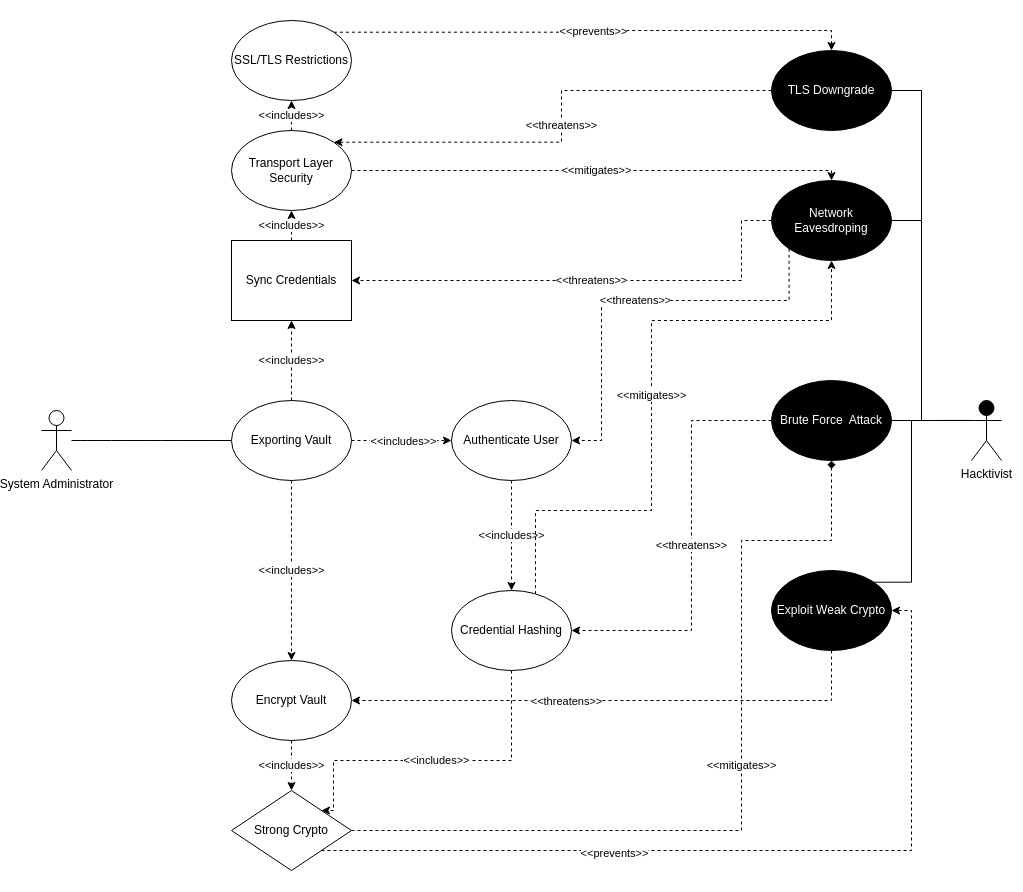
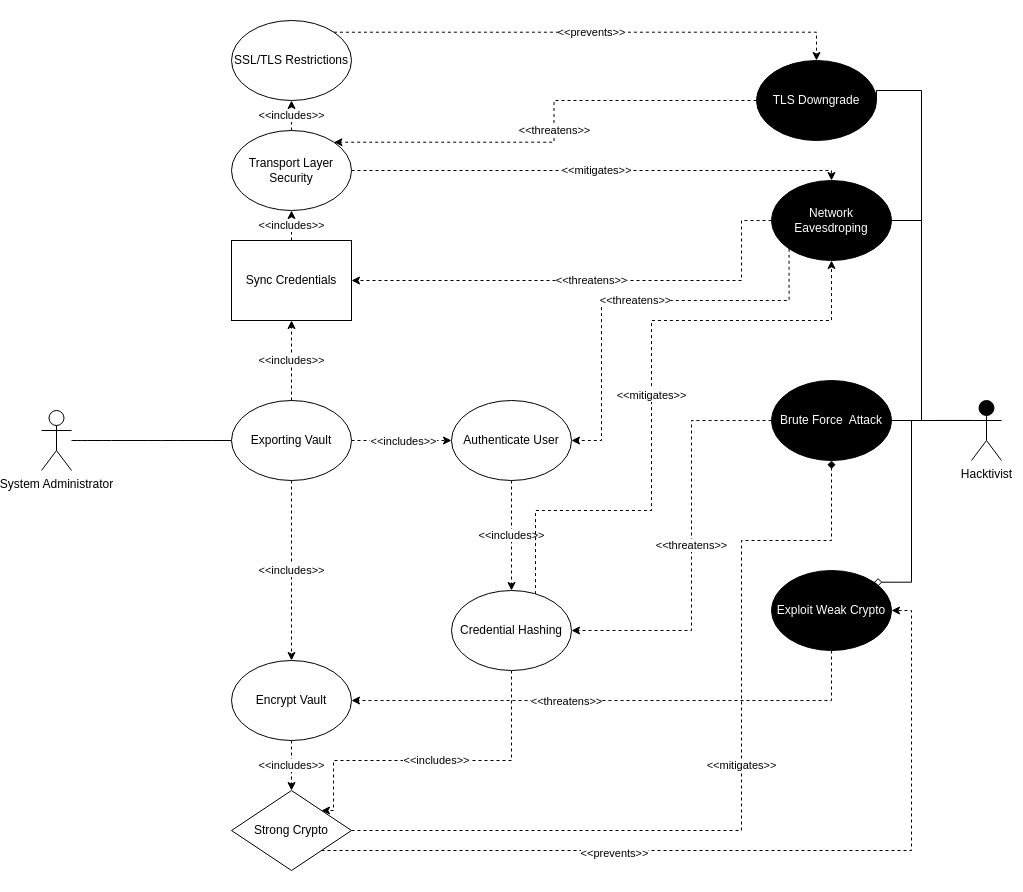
node "TLS Downgrade": moved (832, 91) -> (817, 101)
edge "Hacktivist" -- "Exploit Weak Crypto": arrowhead none -> diamond
